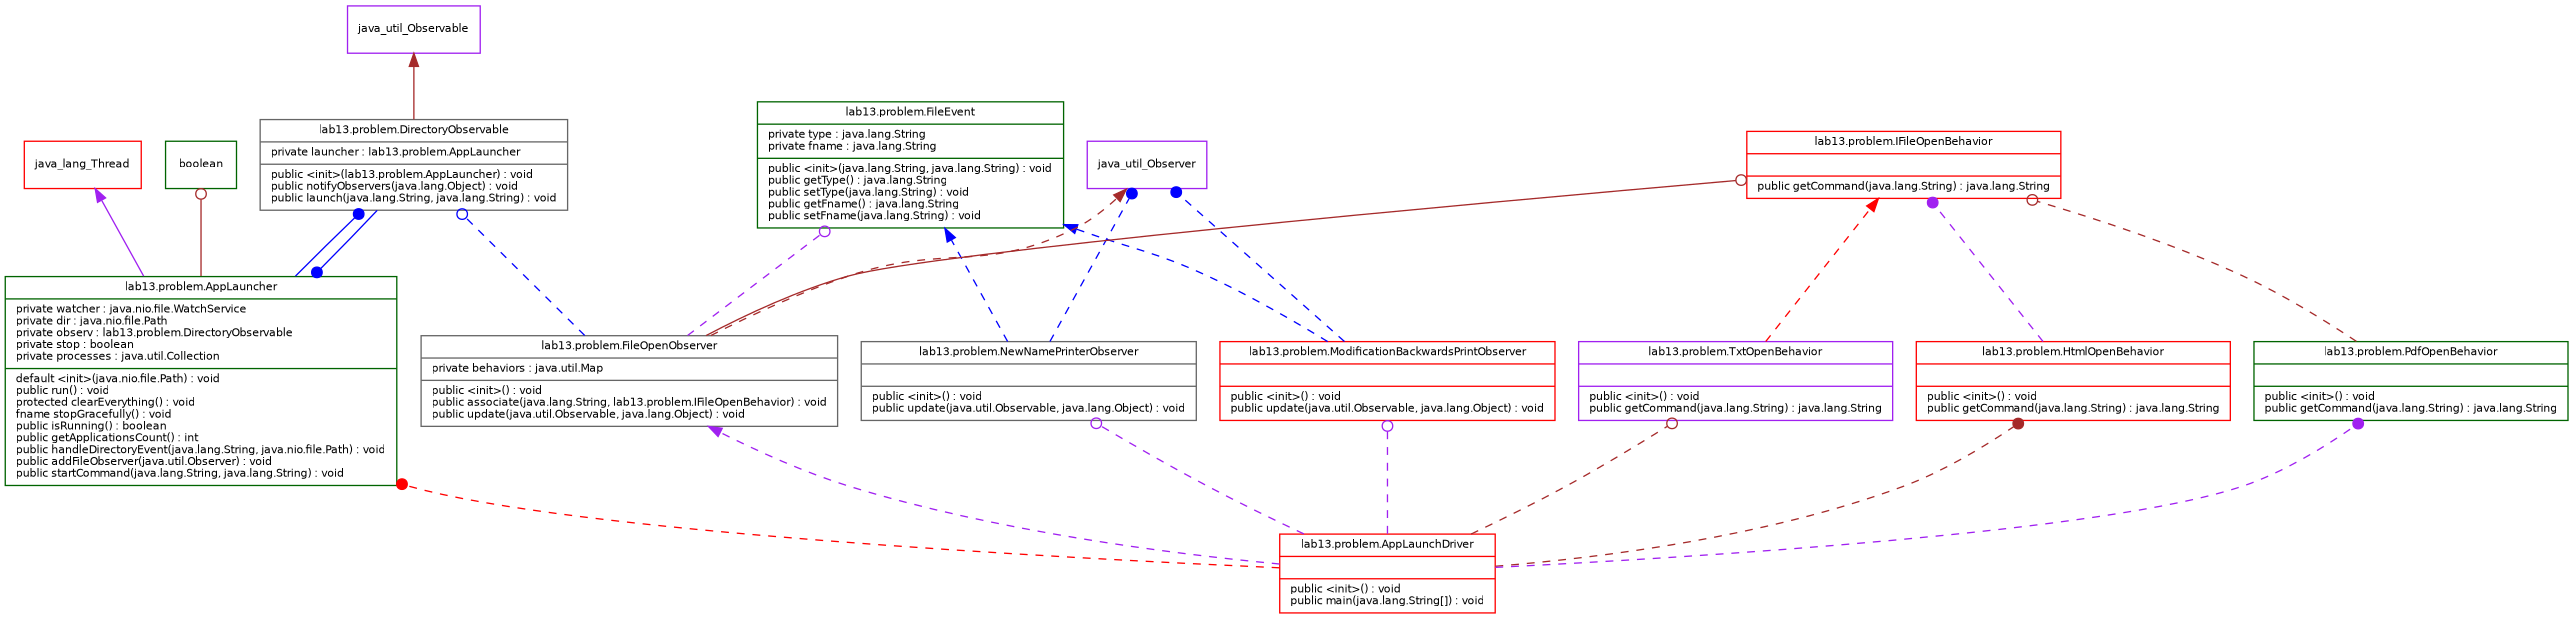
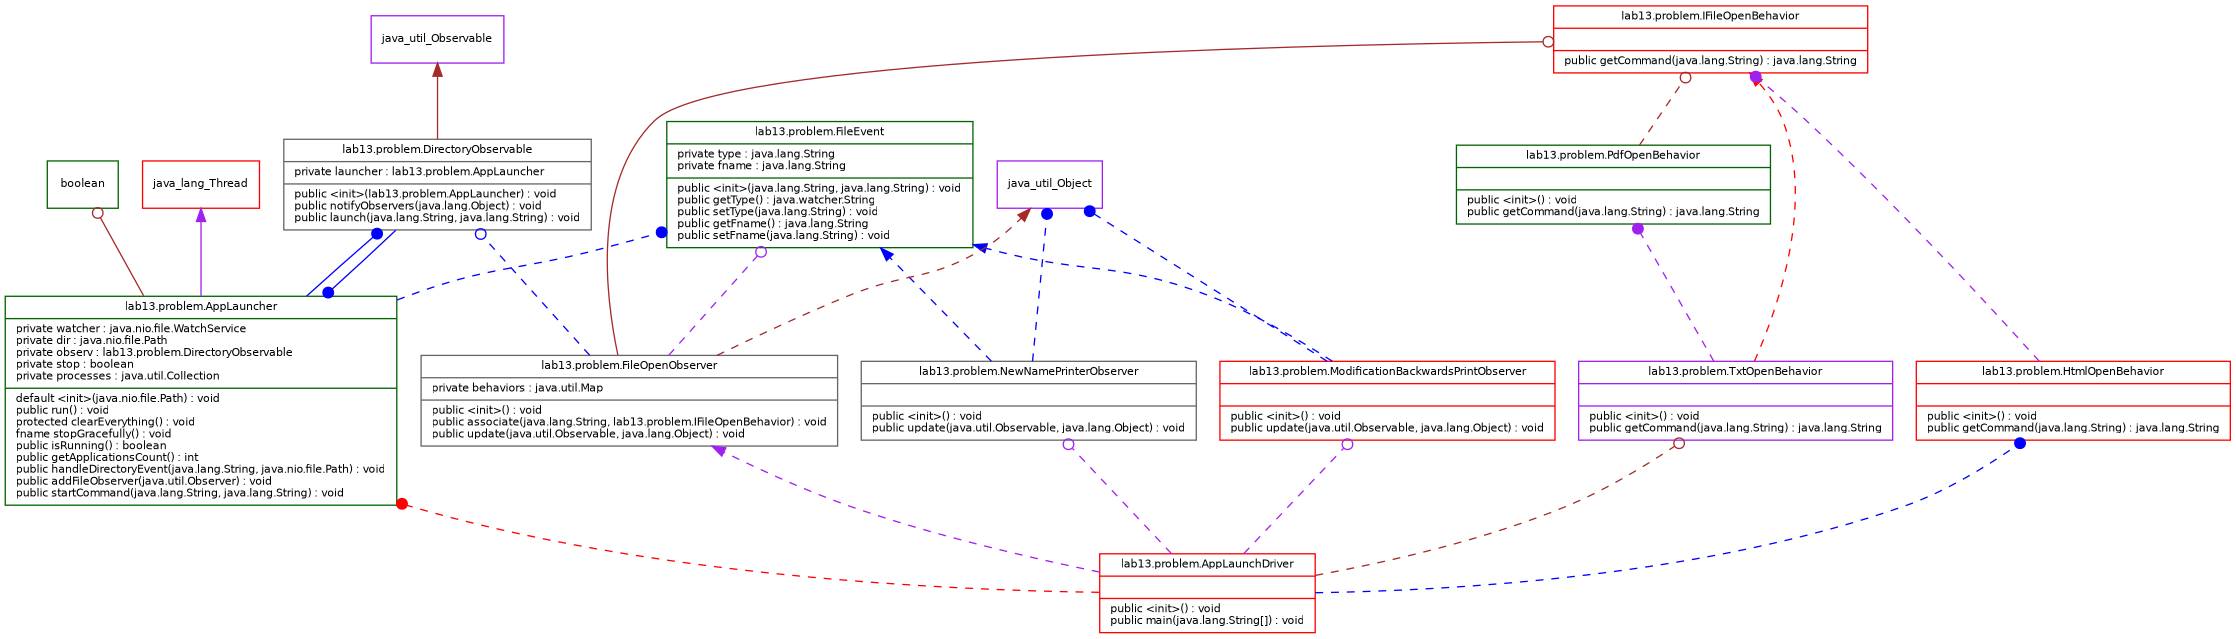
node "java_util_Observer": label "java_util_Observer" -> "java_util_Object"
node "lab13.problem.FileEvent": text "public getType() : java.lang.String" -> "public getType() : java.watcher.String"
edge "lab13.problem.AppLauncher" -> "lab13.problem.FileEvent": added
edge "lab13.problem.AppLaunchDriver" -> "lab13.problem.HtmlOpenBehavior": color brown -> blue
edge "lab13.problem.AppLaunchDriver" -> "lab13.problem.PdfOpenBehavior": now "lab13.problem.TxtOpenBehavior" -> "lab13.problem.PdfOpenBehavior"
